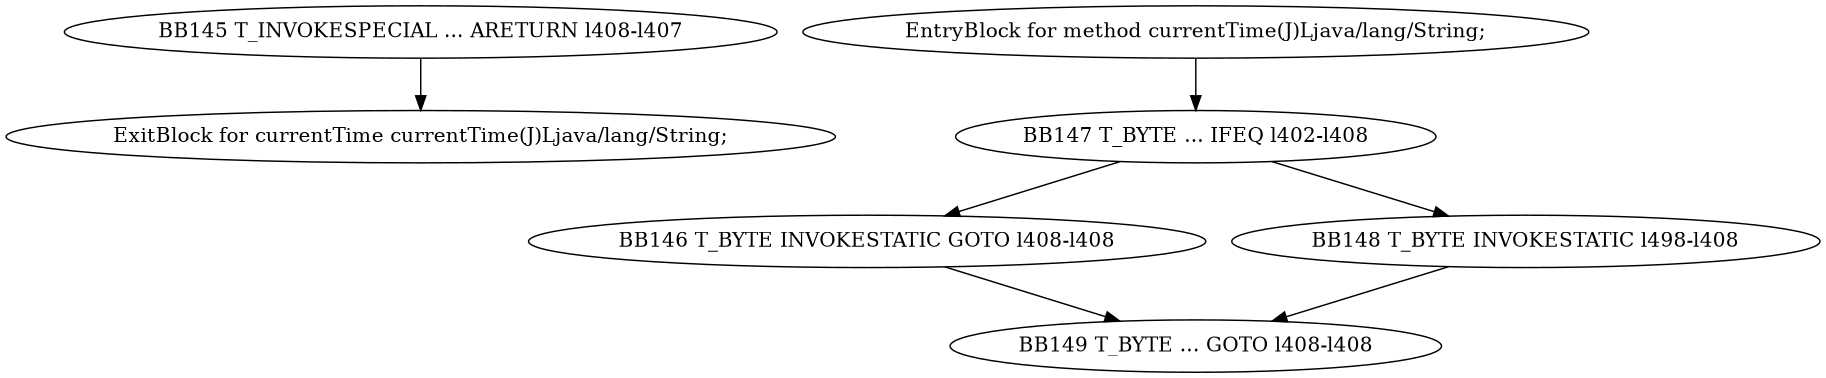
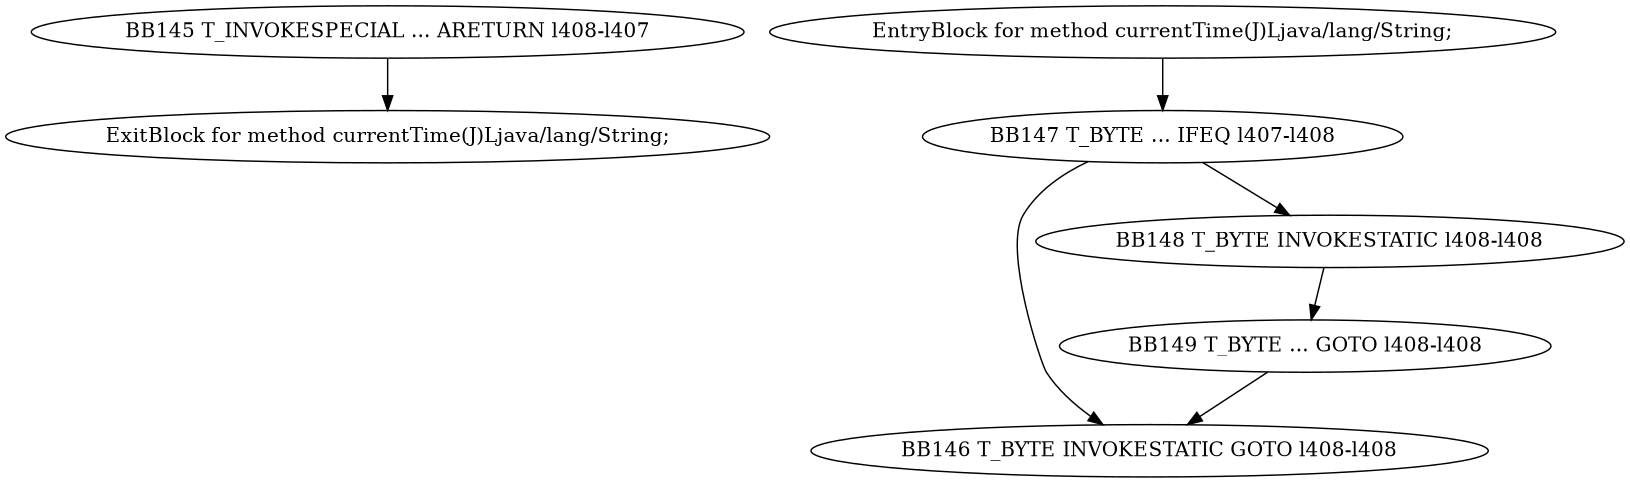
node "ExitBlock for currentTime currentTime(J)Ljava/lang/String;": label "ExitBlock for currentTime currentTime(J)Ljava/lang/String;" -> "ExitBlock for method currentTime(J)Ljava/lang/String;"
node "BB147 T_BYTE ... IFEQ l402-l408": label "BB147 T_BYTE ... IFEQ l402-l408" -> "BB147 T_BYTE ... IFEQ l407-l408"
node "BB148 T_BYTE INVOKESTATIC l498-l408": label "BB148 T_BYTE INVOKESTATIC l498-l408" -> "BB148 T_BYTE INVOKESTATIC l408-l408"
edge "BB146 T_BYTE INVOKESTATIC GOTO l408-l408" -> "BB149 T_BYTE ... GOTO l408-l408": reversed
